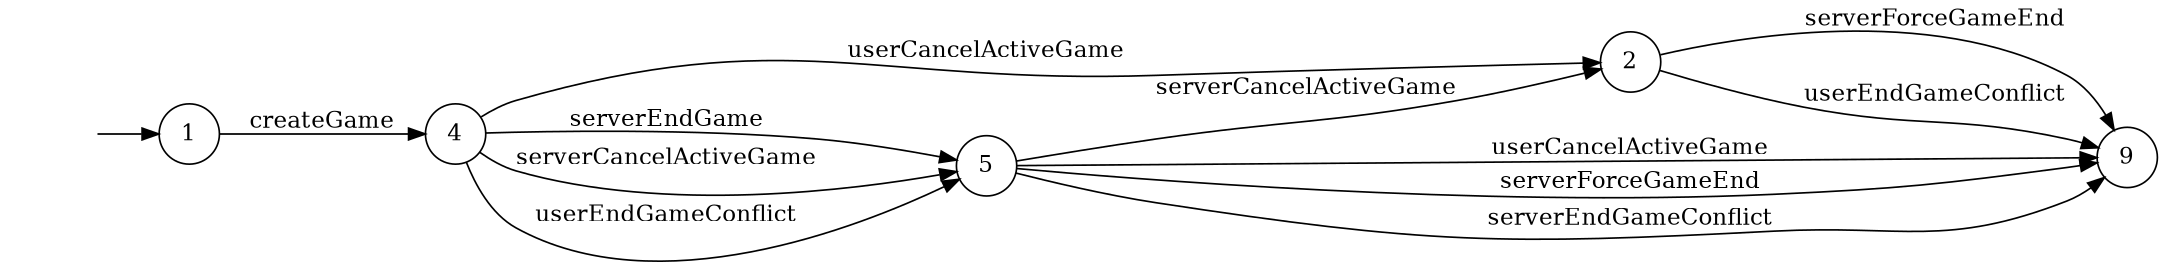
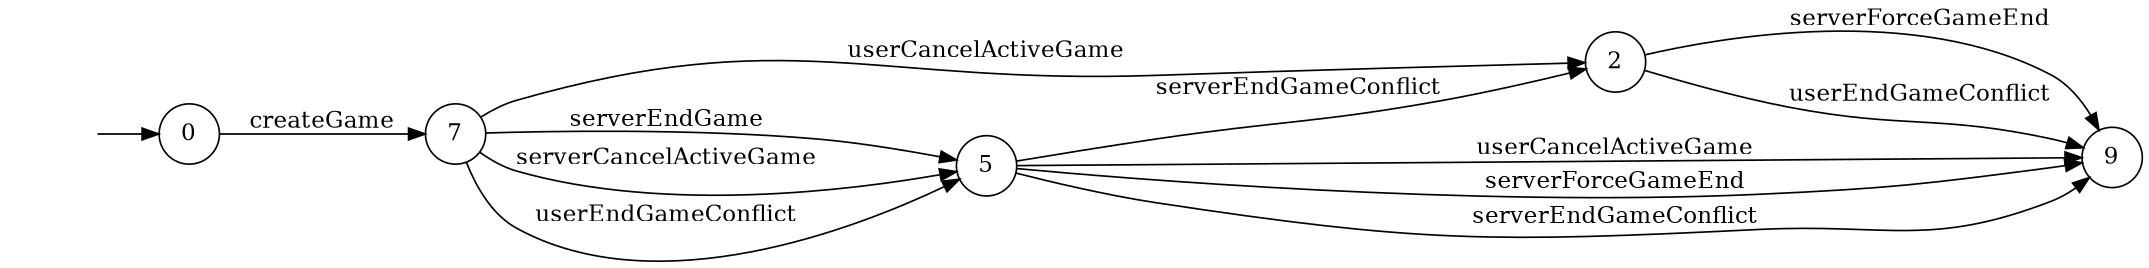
edge "5" -> "2": label "serverCancelActiveGame" -> "serverEndGameConflict"
node "1": label "1" -> "0"
node "4": label "4" -> "7"
